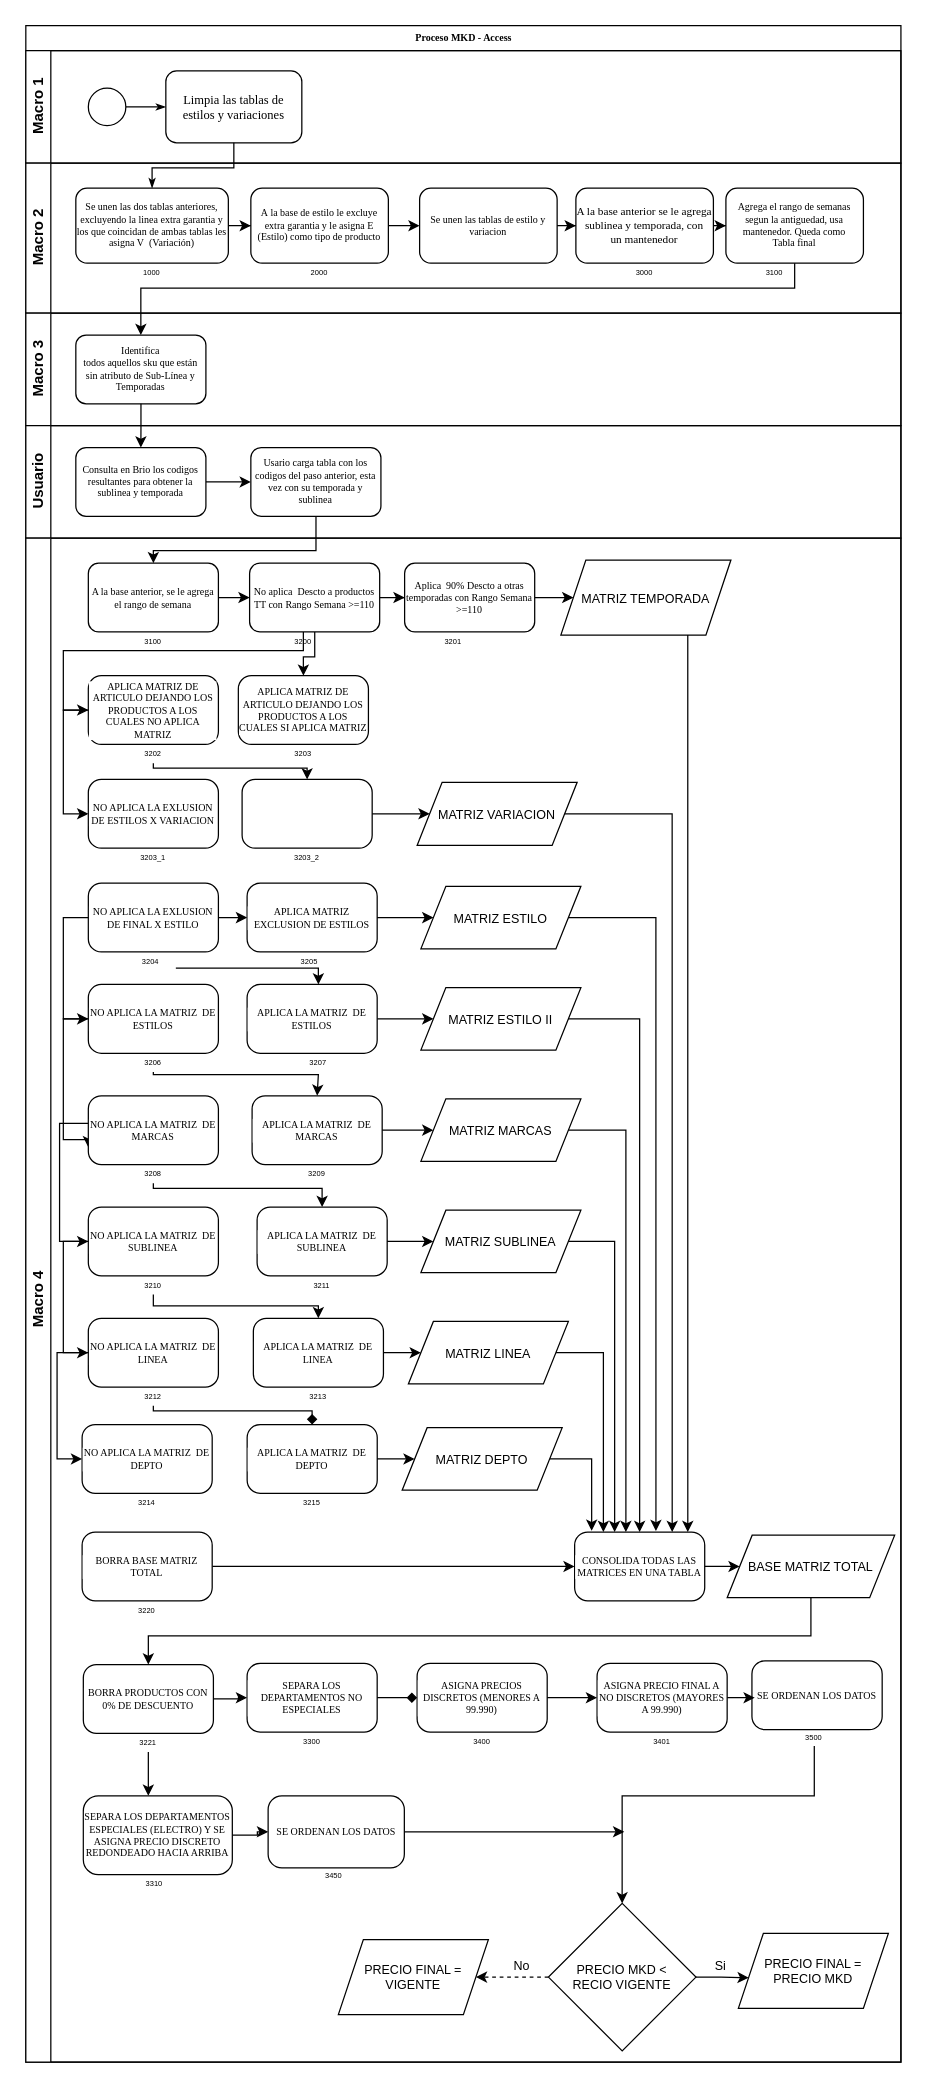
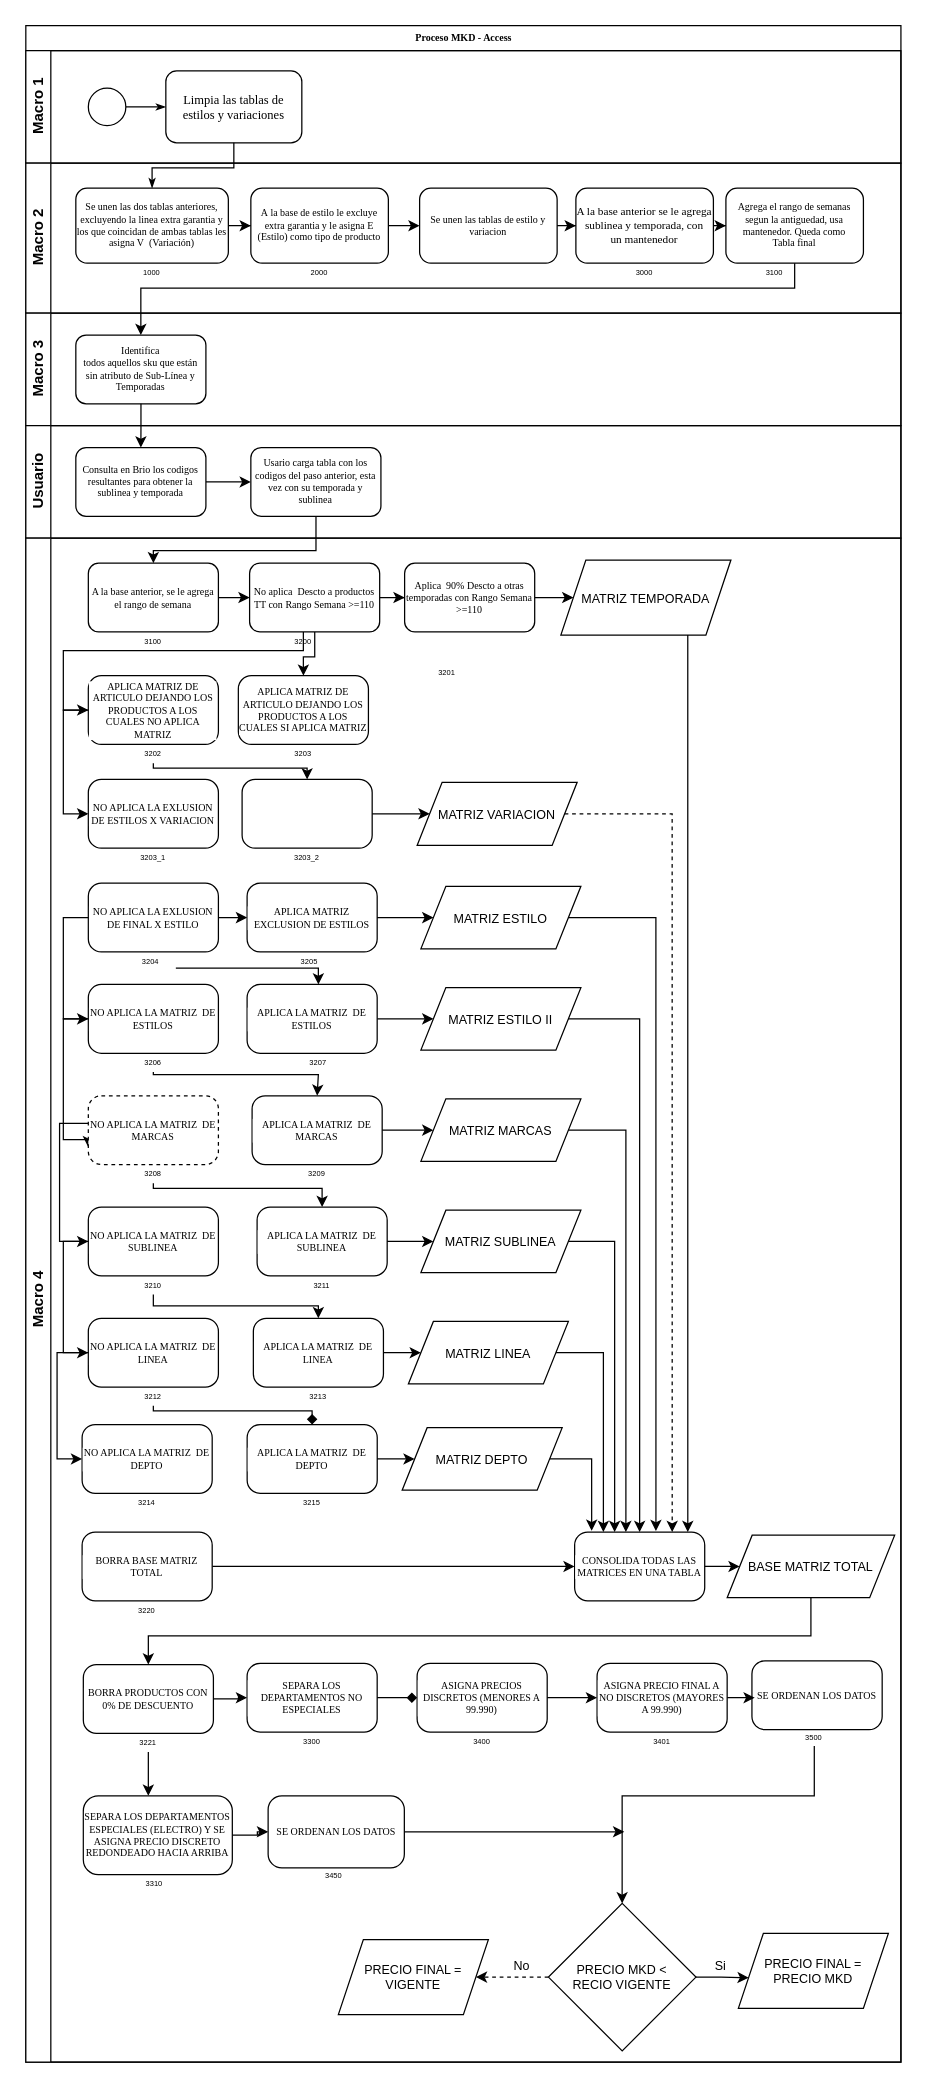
node "3201": moved (453, 641) -> (447, 673)
edge "MATRIZ VARIACION" -> "CONSOLIDA TODAS LAS MATRICES EN UNA TABLA": style solid -> dashed
node "NO APLICA LA MATRIZ DE MARCAS": style solid -> dashed
